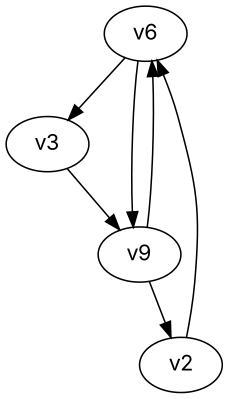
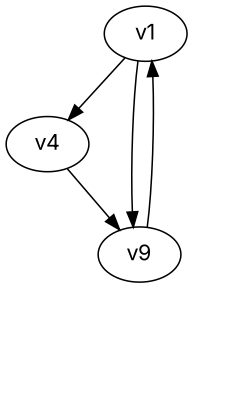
node "v6": label "v6" -> "v1"
node "v3": label "v3" -> "v4"
node "v2": removed
